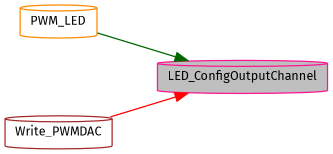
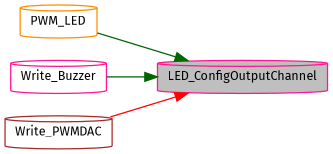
node "Write_Buzzer": added
